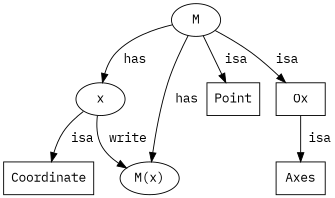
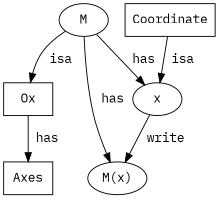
node "Point": removed
edge "x" -> "Coordinate": reversed
edge "Ox" -> "Axes": label " isa" -> " has"
